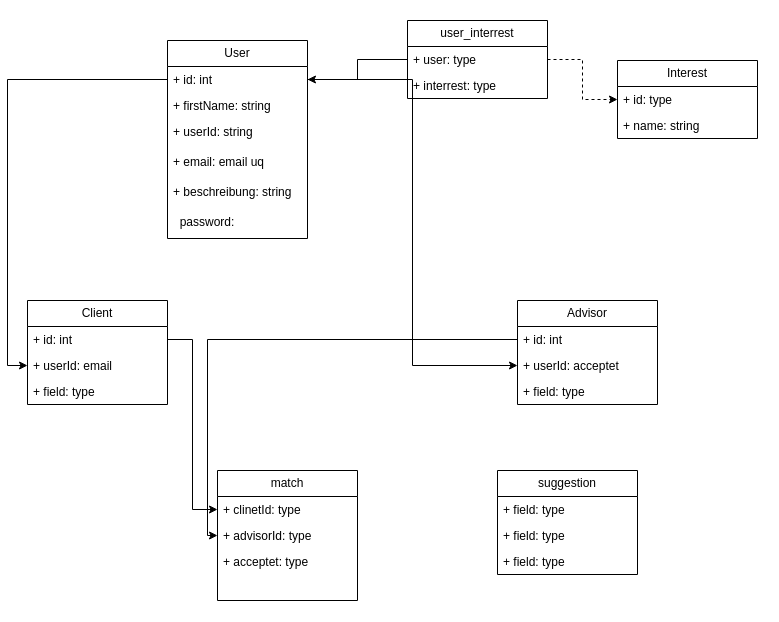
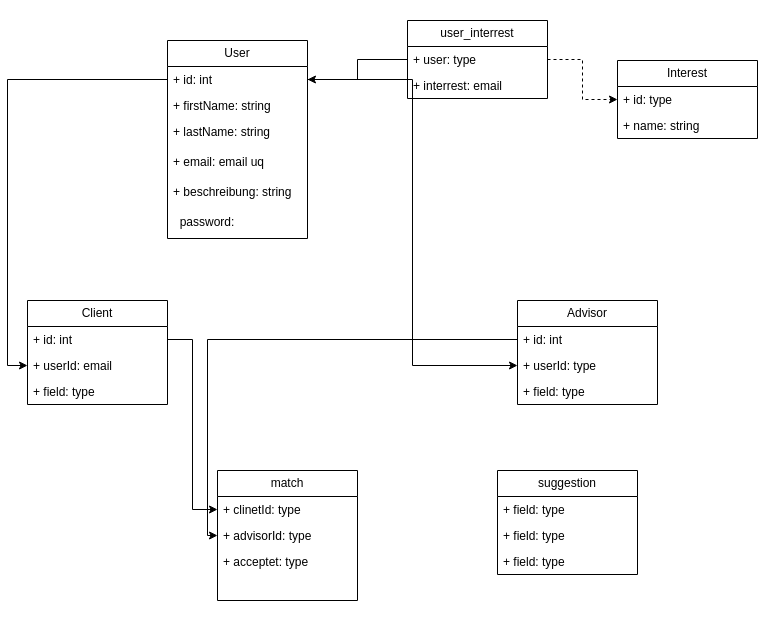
node "+ interrest: type": label "+ interrest: type" -> "+ interrest: email"
node "+ userId: string": label "+ userId: string" -> "+ lastName: string"
node "+ userId: acceptet": label "+ userId: acceptet" -> "+ userId: type"
